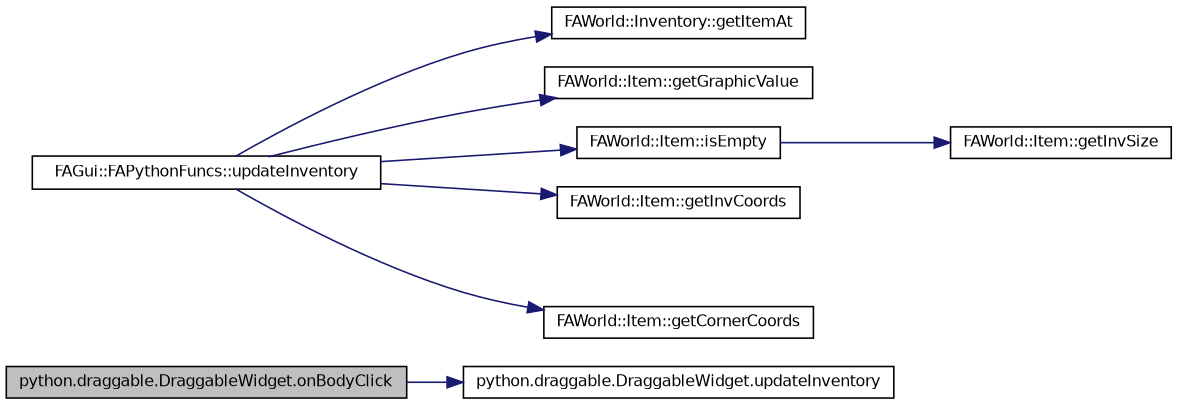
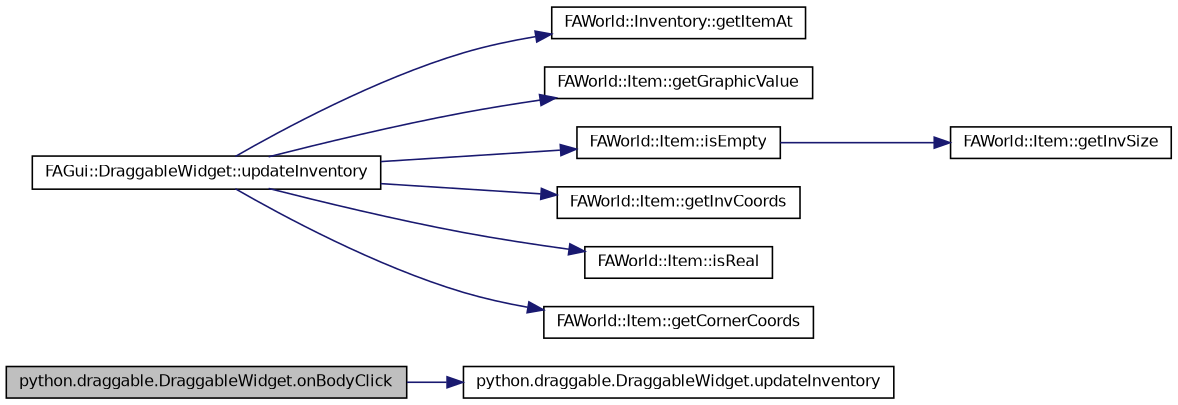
node "FAGui::FAPythonFuncs::updateInventory": label "FAGui::FAPythonFuncs::updateInventory" -> "FAGui::DraggableWidget::updateInventory"
node "FAWorld::Item::isReal": added
